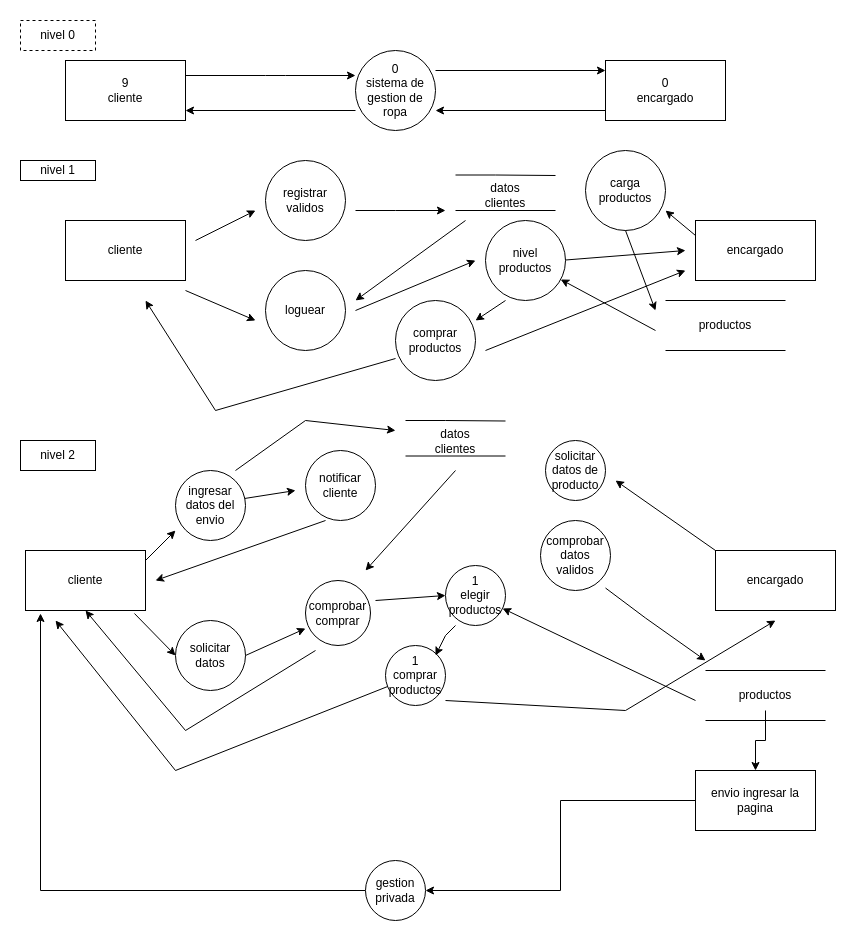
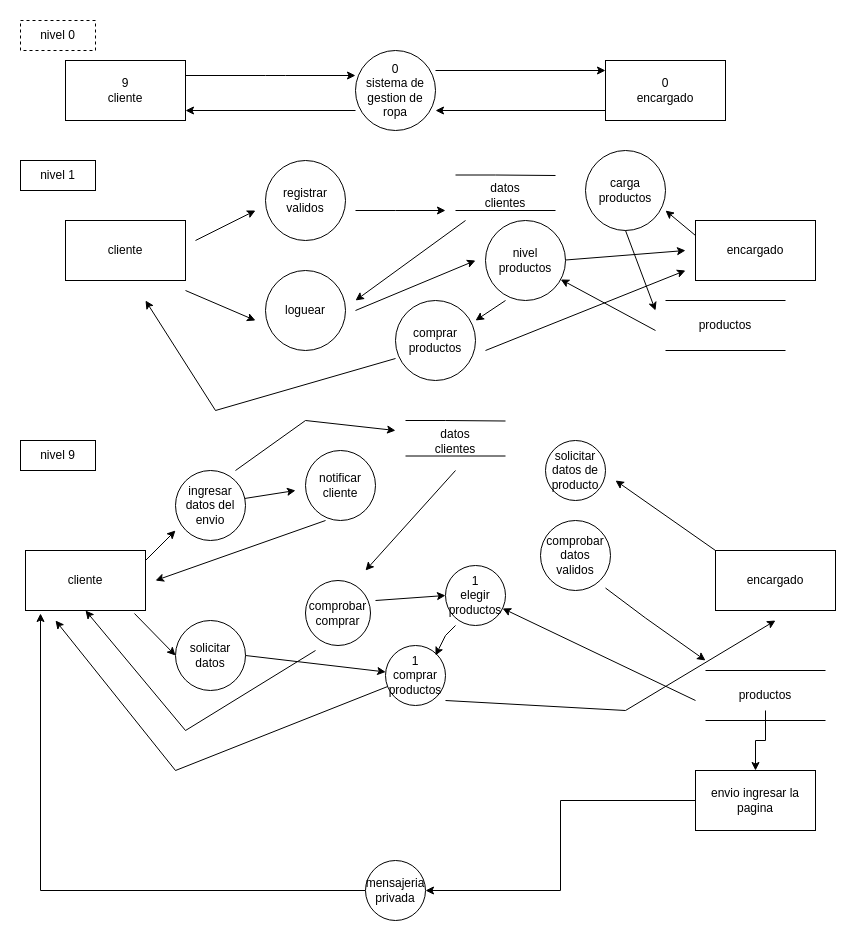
node "nivel 1": size 75x20 -> 75x30
node "nivel 2": label "nivel 2" -> "nivel 9"
edge "solicitar datos" -> "comprobar comprar": now "solicitar datos" -> "1 comprar productos"
node "gestion privada": label "gestion privada" -> "mensajeria privada"
